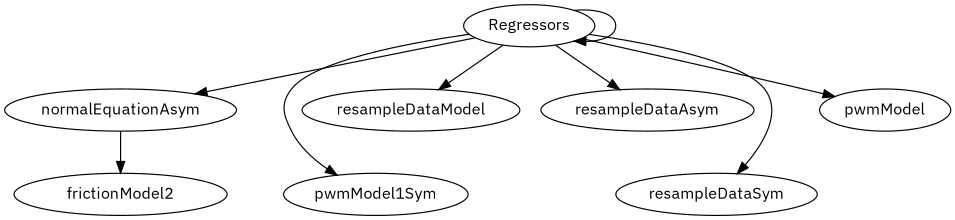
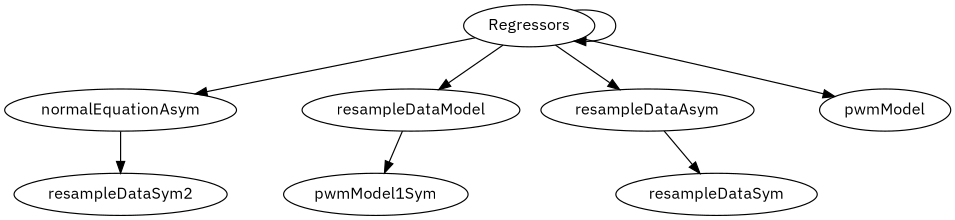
edge "Regressors" -> "resampleDataSym": now "resampleDataAsym" -> "resampleDataSym"
edge "Regressors" -> "pwmModel1Sym": now "resampleDataModel" -> "pwmModel1Sym"
node "frictionModel2": label "frictionModel2" -> "resampleDataSym2"
